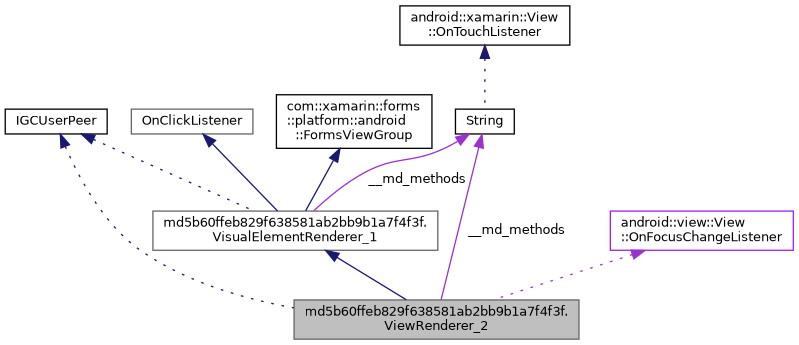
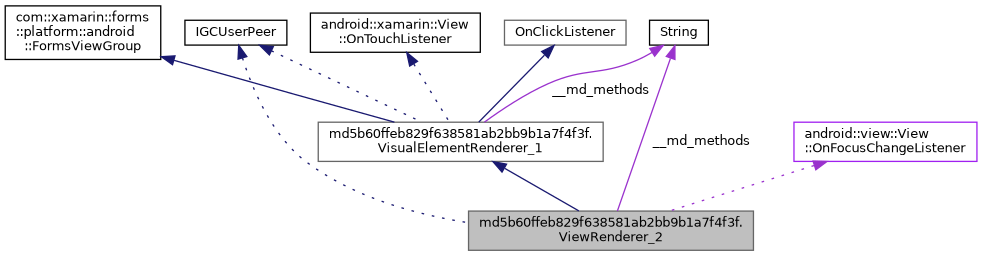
edge "String" -> "android::xamarin::View ::OnTouchListener": now "md5b60ffeb829f638581ab2bb9b1a7f4f3f. VisualElementRenderer_1" -> "android::xamarin::View ::OnTouchListener"
